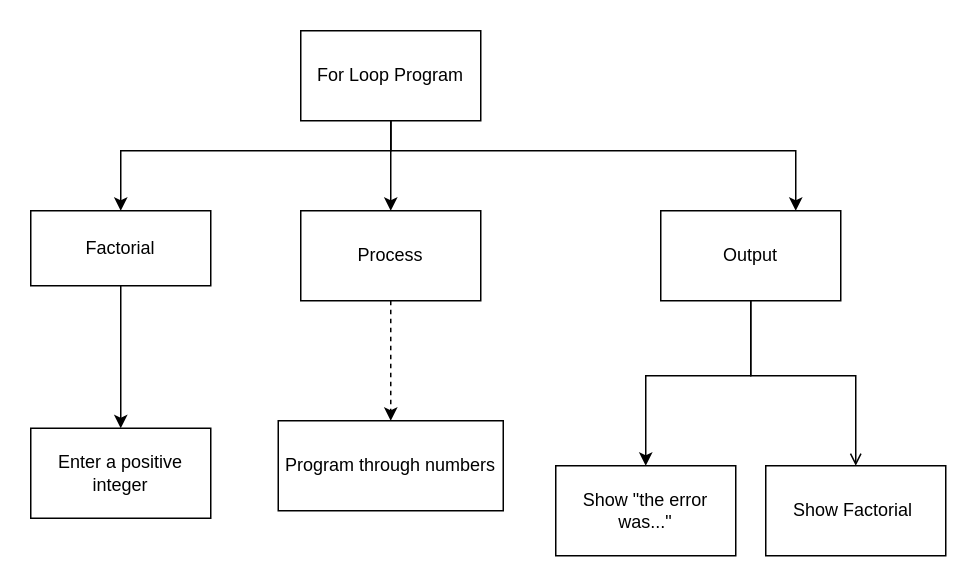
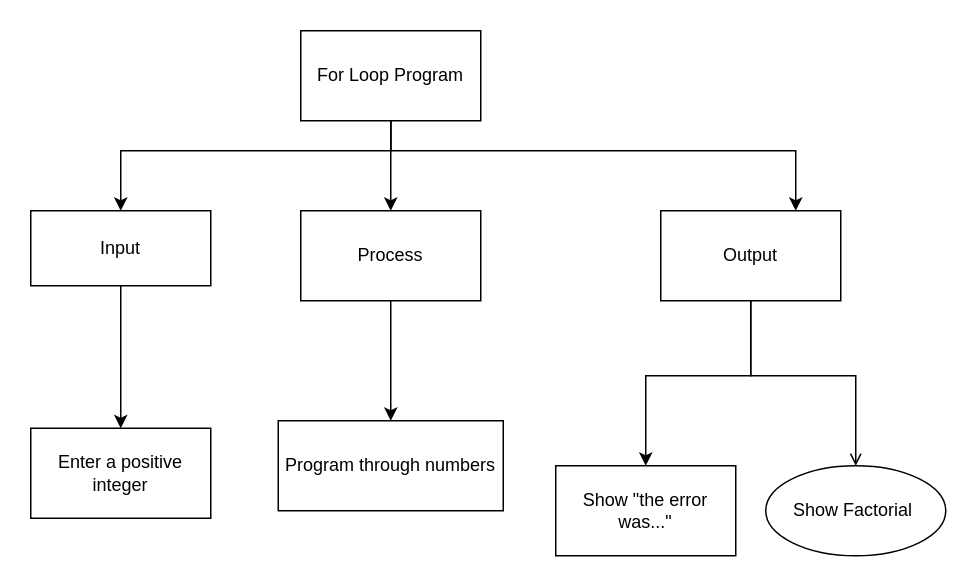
node "Factorial": label "Factorial" -> "Input"
edge "Process" -> "Program through numbers": style dashed -> solid
node "Show Factorial": shape rectangle -> ellipse
